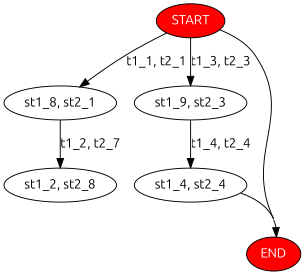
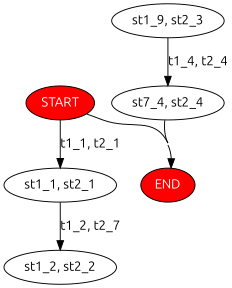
edge "START" -> "st1_9, st2_3": removed, label "t1_3, t2_3"
node "st1_8, st2_1": label "st1_8, st2_1" -> "st1_1, st2_1"
node "st1_2, st2_8": label "st1_2, st2_8" -> "st1_2, st2_2"
node "st1_4, st2_4": label "st1_4, st2_4" -> "st7_4, st2_4"
